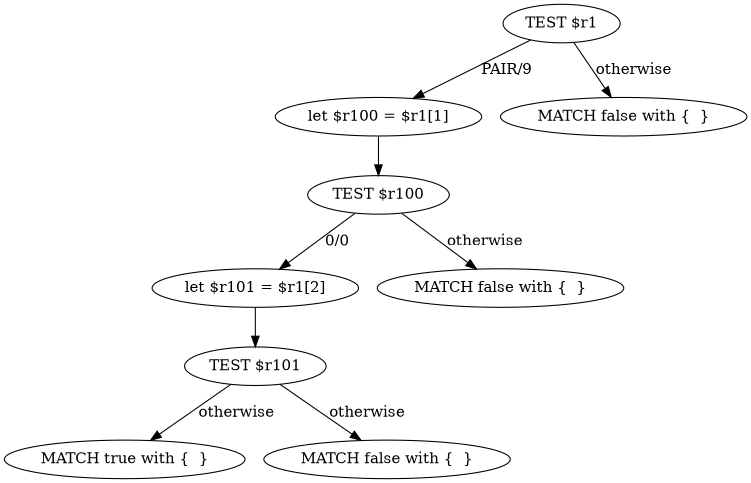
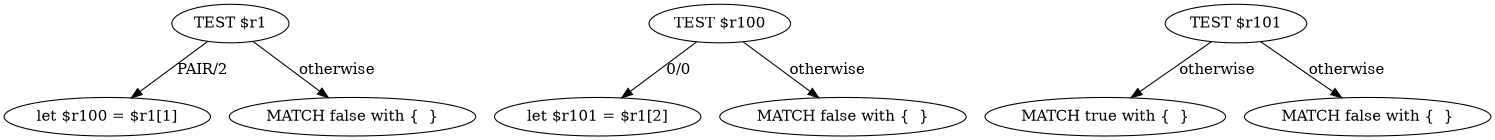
edge "TEST $r1" -> "let $r100 = $r1[1]": label "PAIR/9" -> "PAIR/2"
edge "let $r100 = $r1[1]" -> "TEST $r100": removed
edge "let $r101 = $r1[2]" -> "TEST $r101": removed
